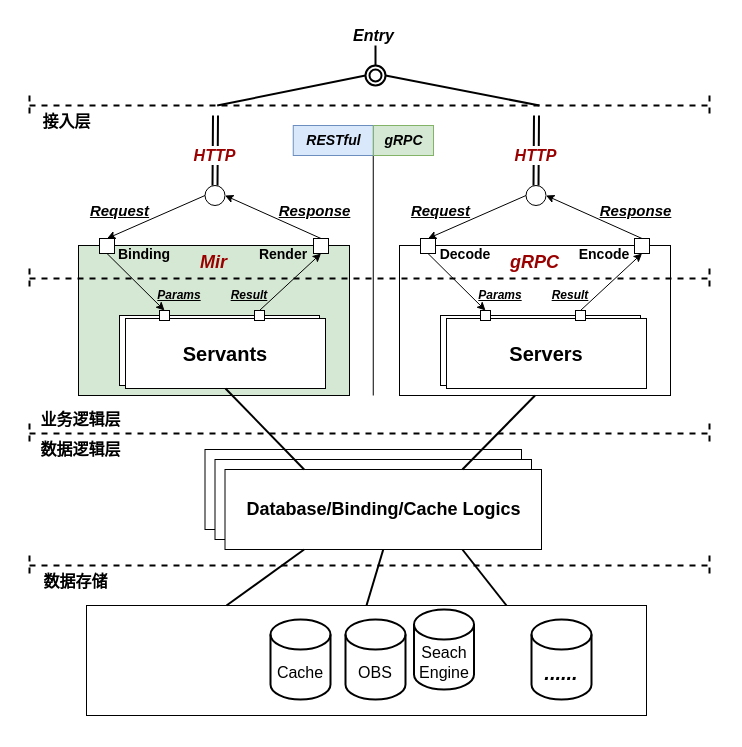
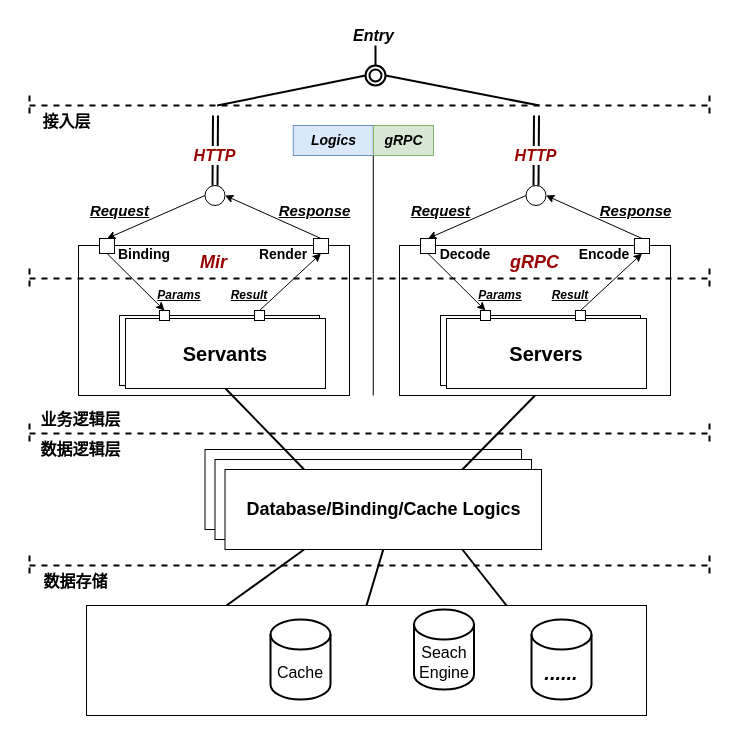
node "RESTful": label "RESTful" -> "Logics"
node "Mir": fillcolor #d5e8d4 -> #ffffff
node "OBS": removed
